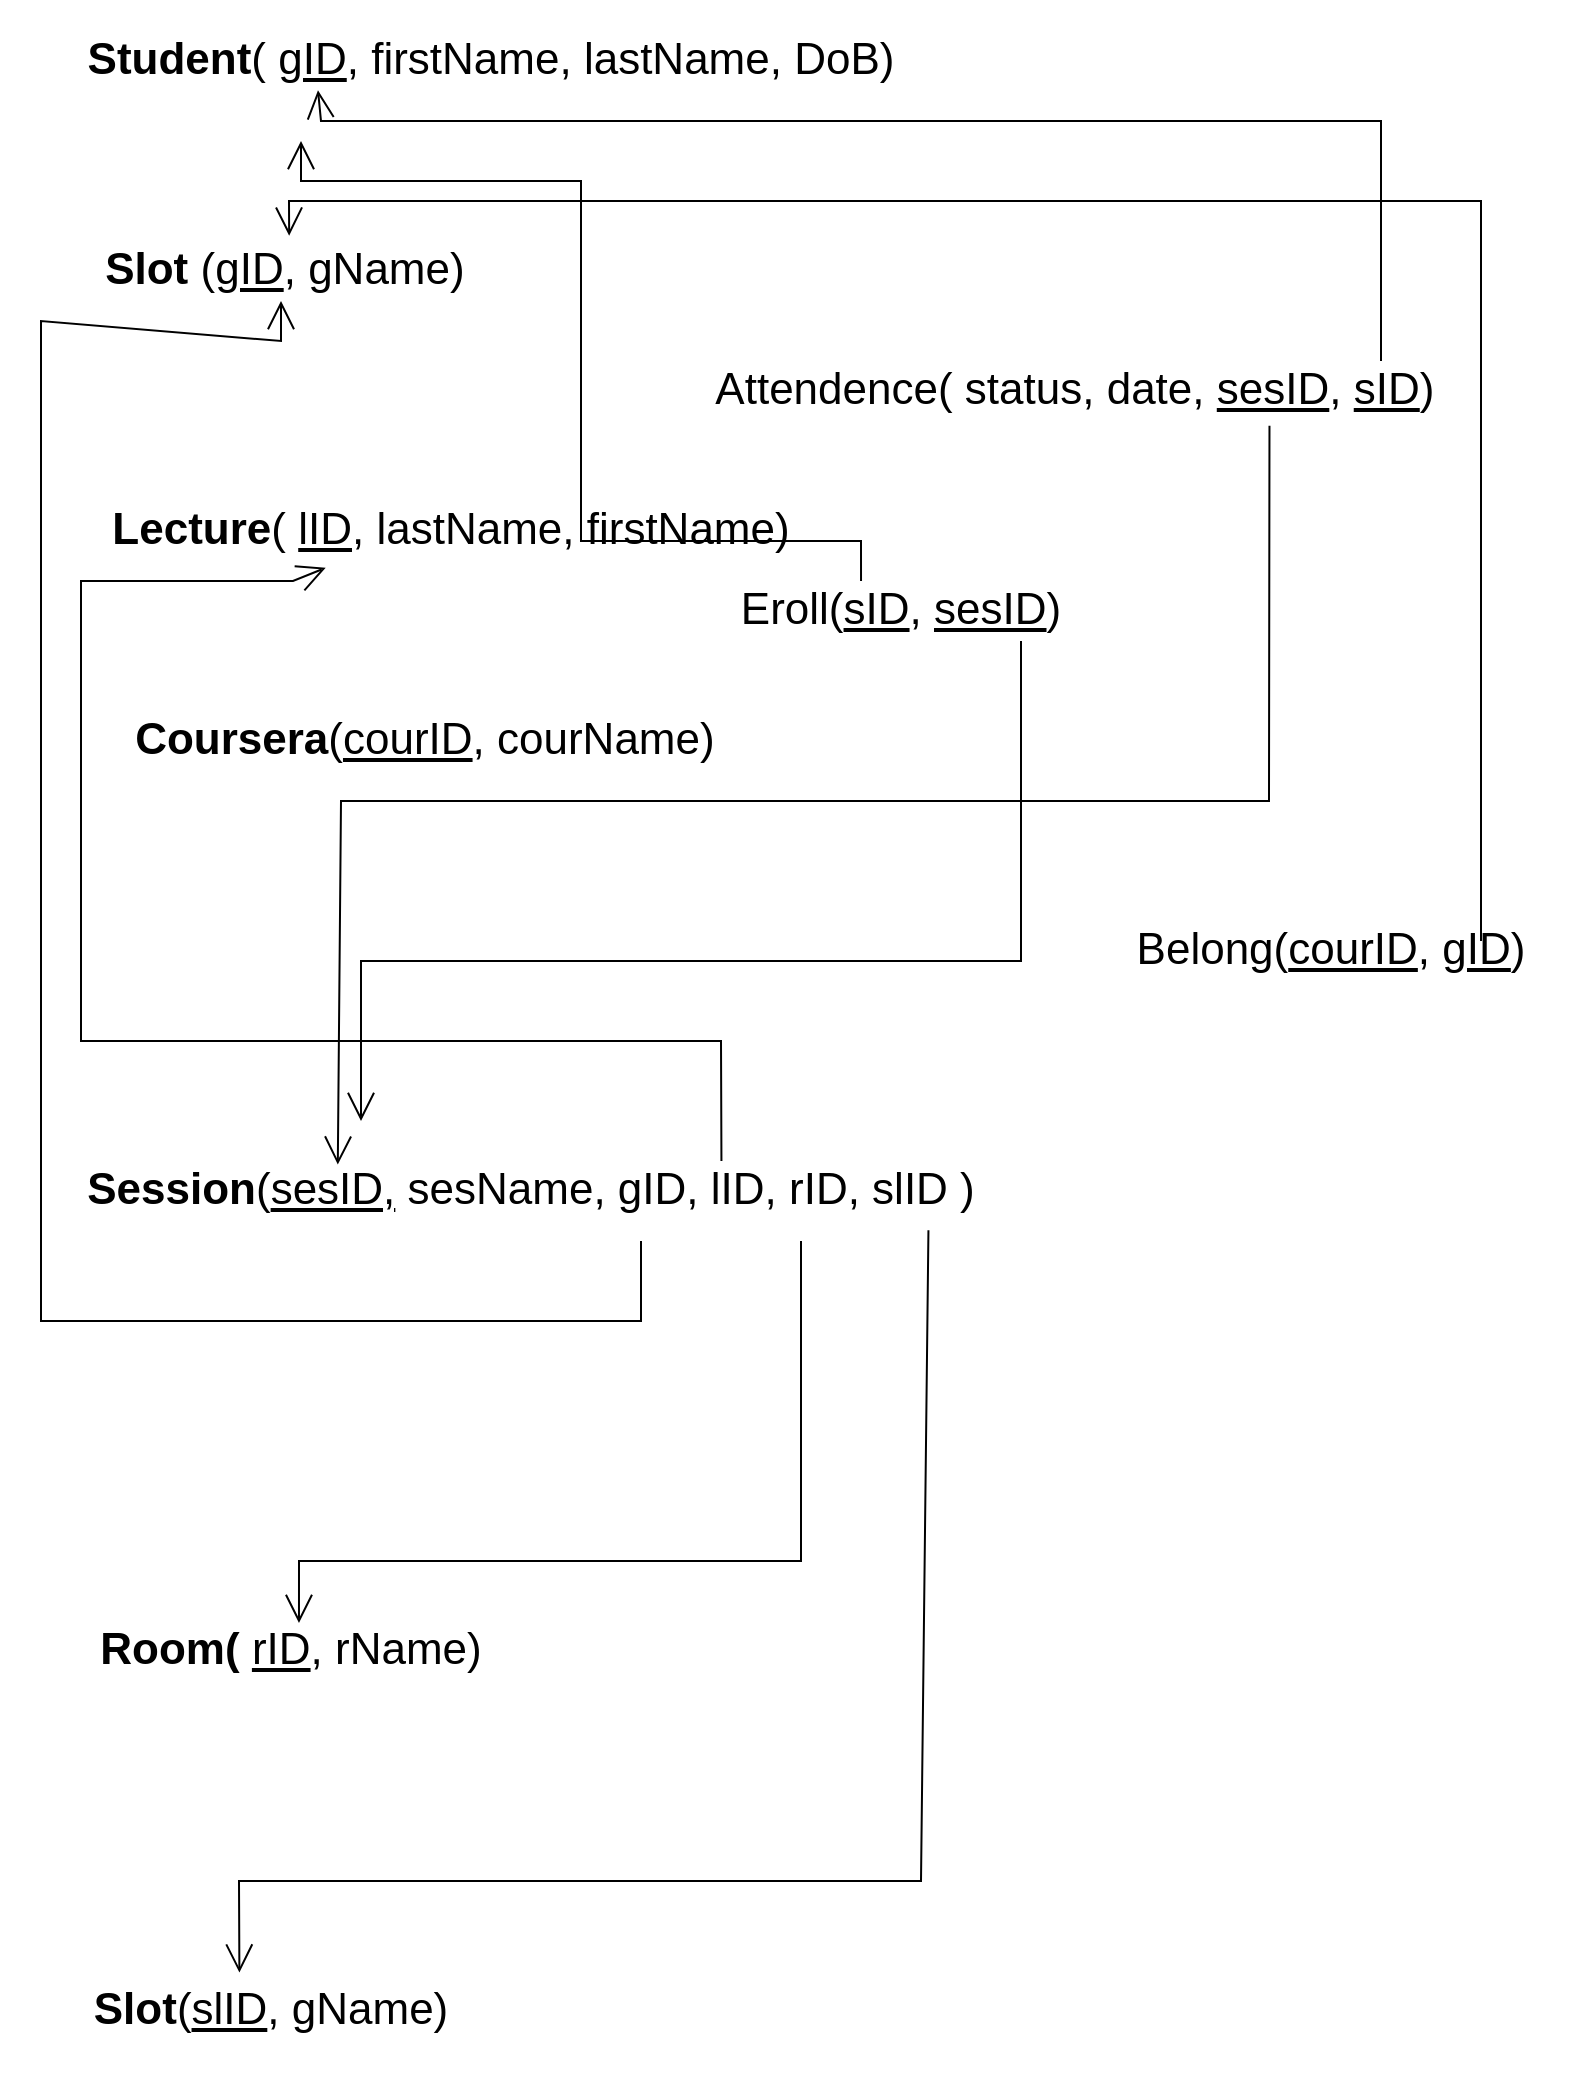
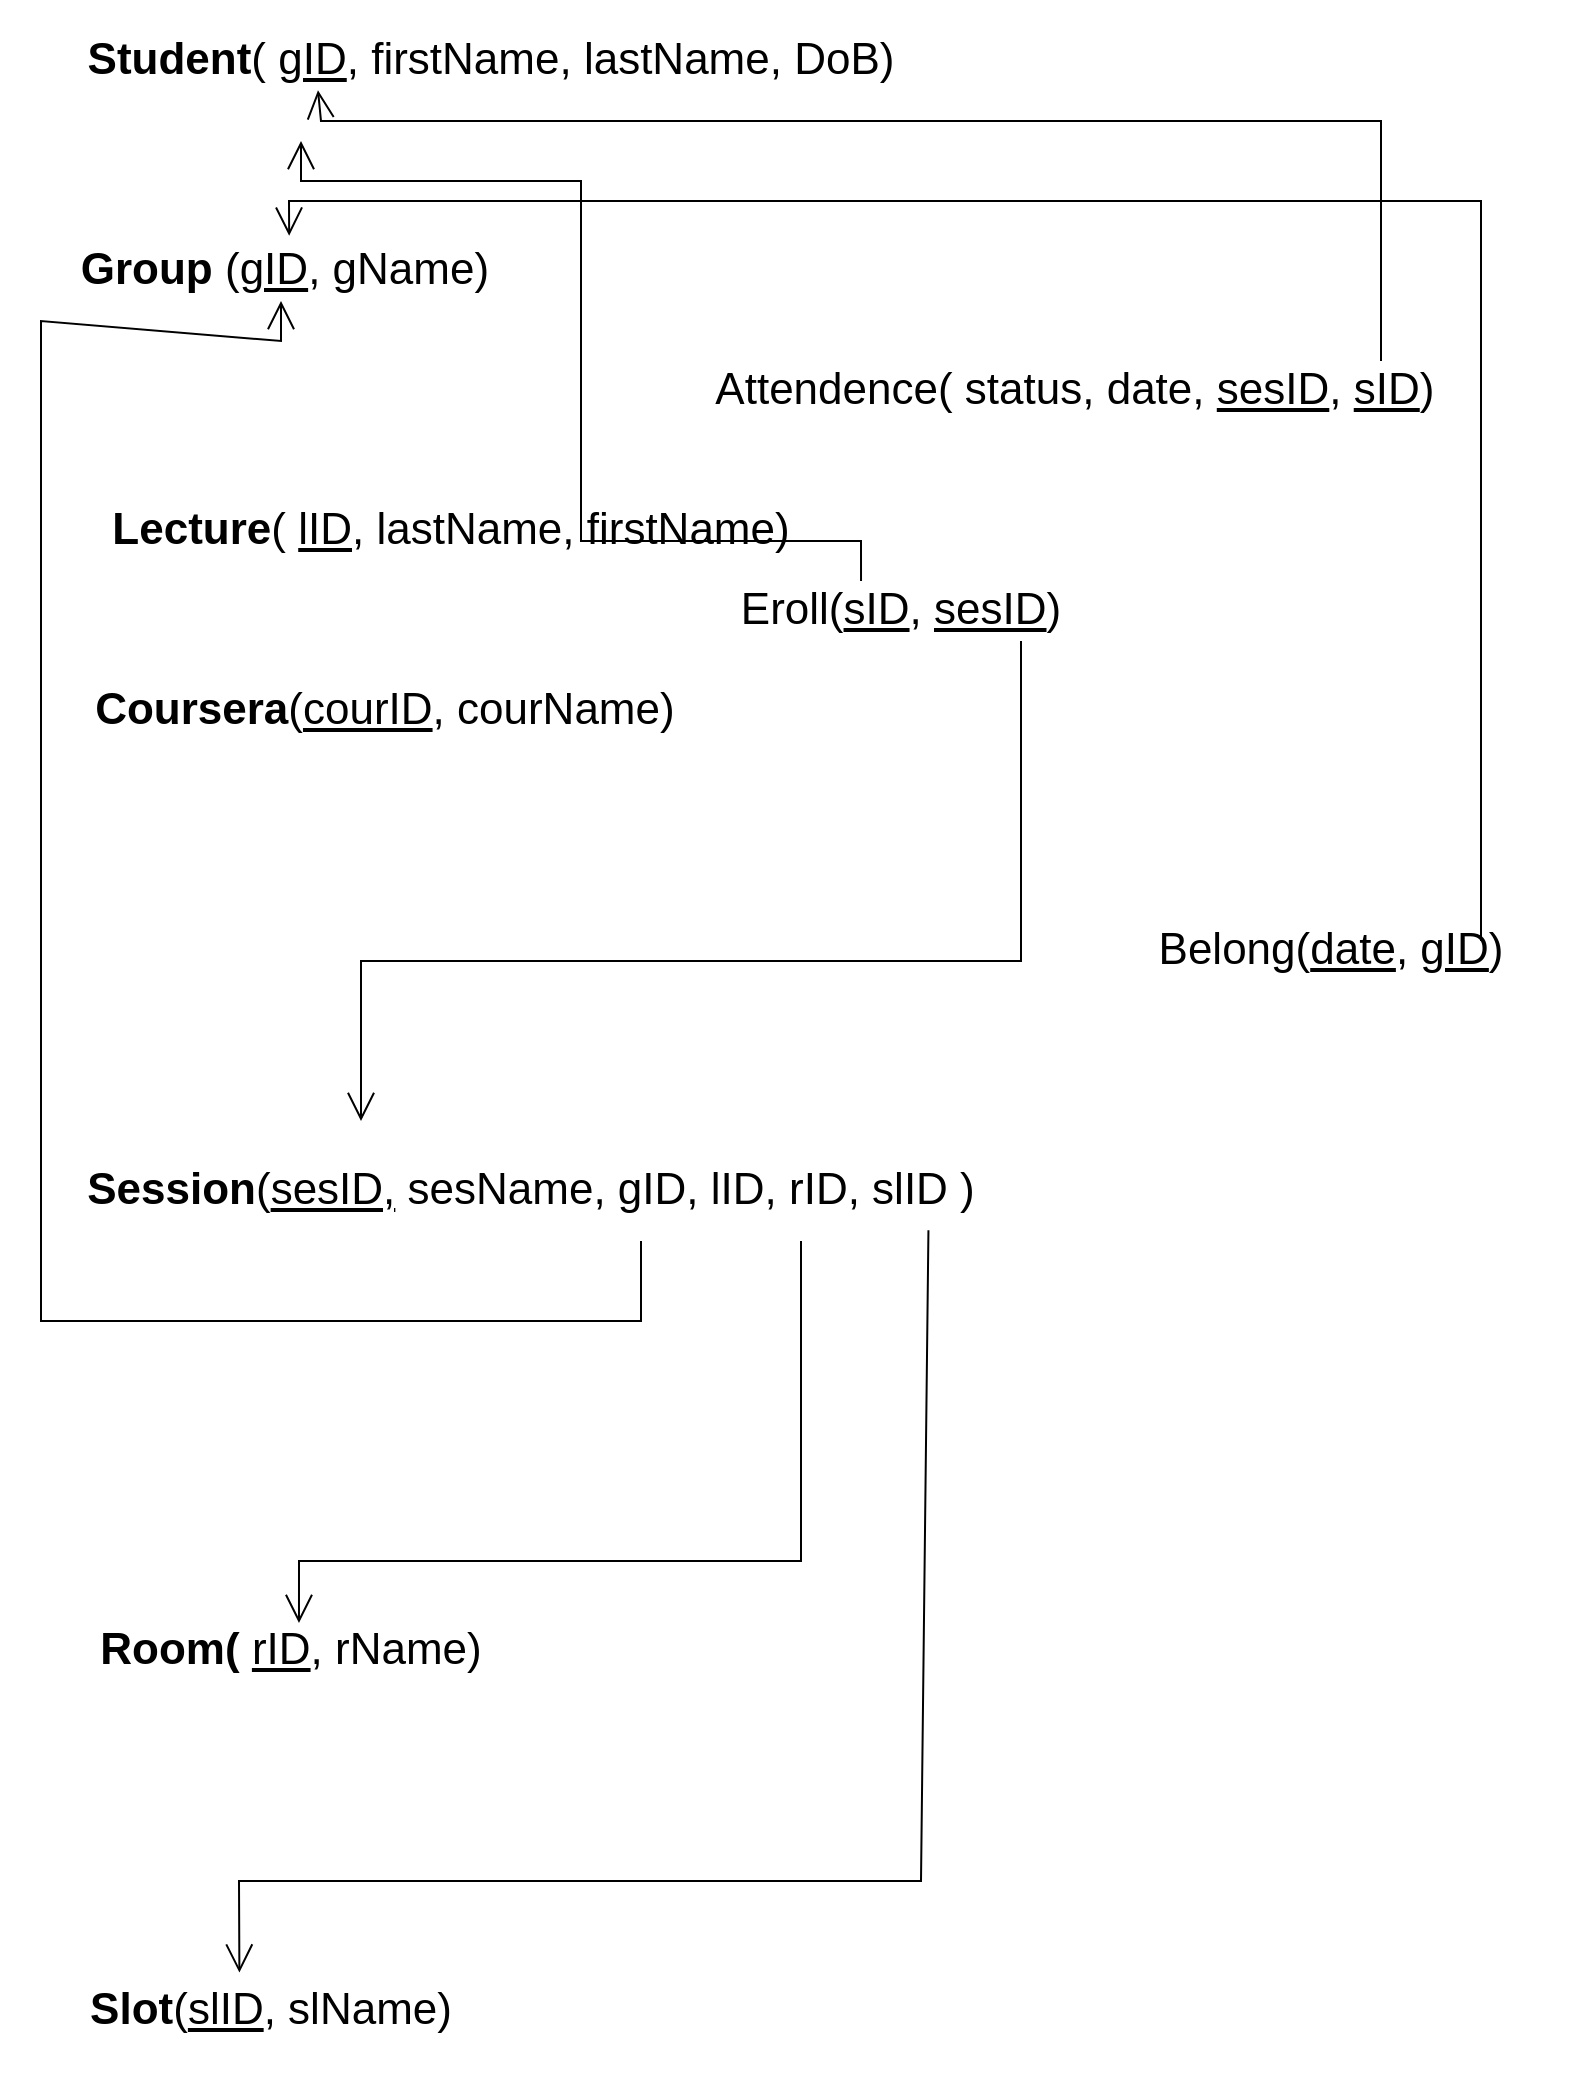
node "Slot (gID, gName)": label "Slot (gID, gName)" -> "Group (gID, gName)"
node "Coursera(courID, courName)": moved (431, 741) -> (391, 711)
edge "Attendence( status, date, sesID, sID)" -> "Session(sesID, sesName, gID, lID, rID, slID )": removed
node "Belong(courID, gID)": label "Belong(courID, gID)" -> "Belong(date, gID)"
edge "Session(sesID, sesName, gID, lID, rID, slID )" -> "Lecture( lID, lastName, firstName)": removed
node "Slot(slID, gName)": label "Slot(slID, gName)" -> "Slot(slID, slName)"
